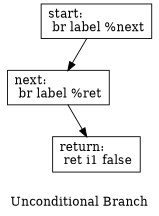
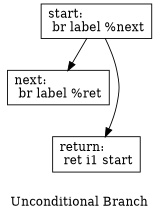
edge "next:" -> "return:": now "start:" -> "return:"
node "return:": text "ret i1 false" -> "ret i1 start"
